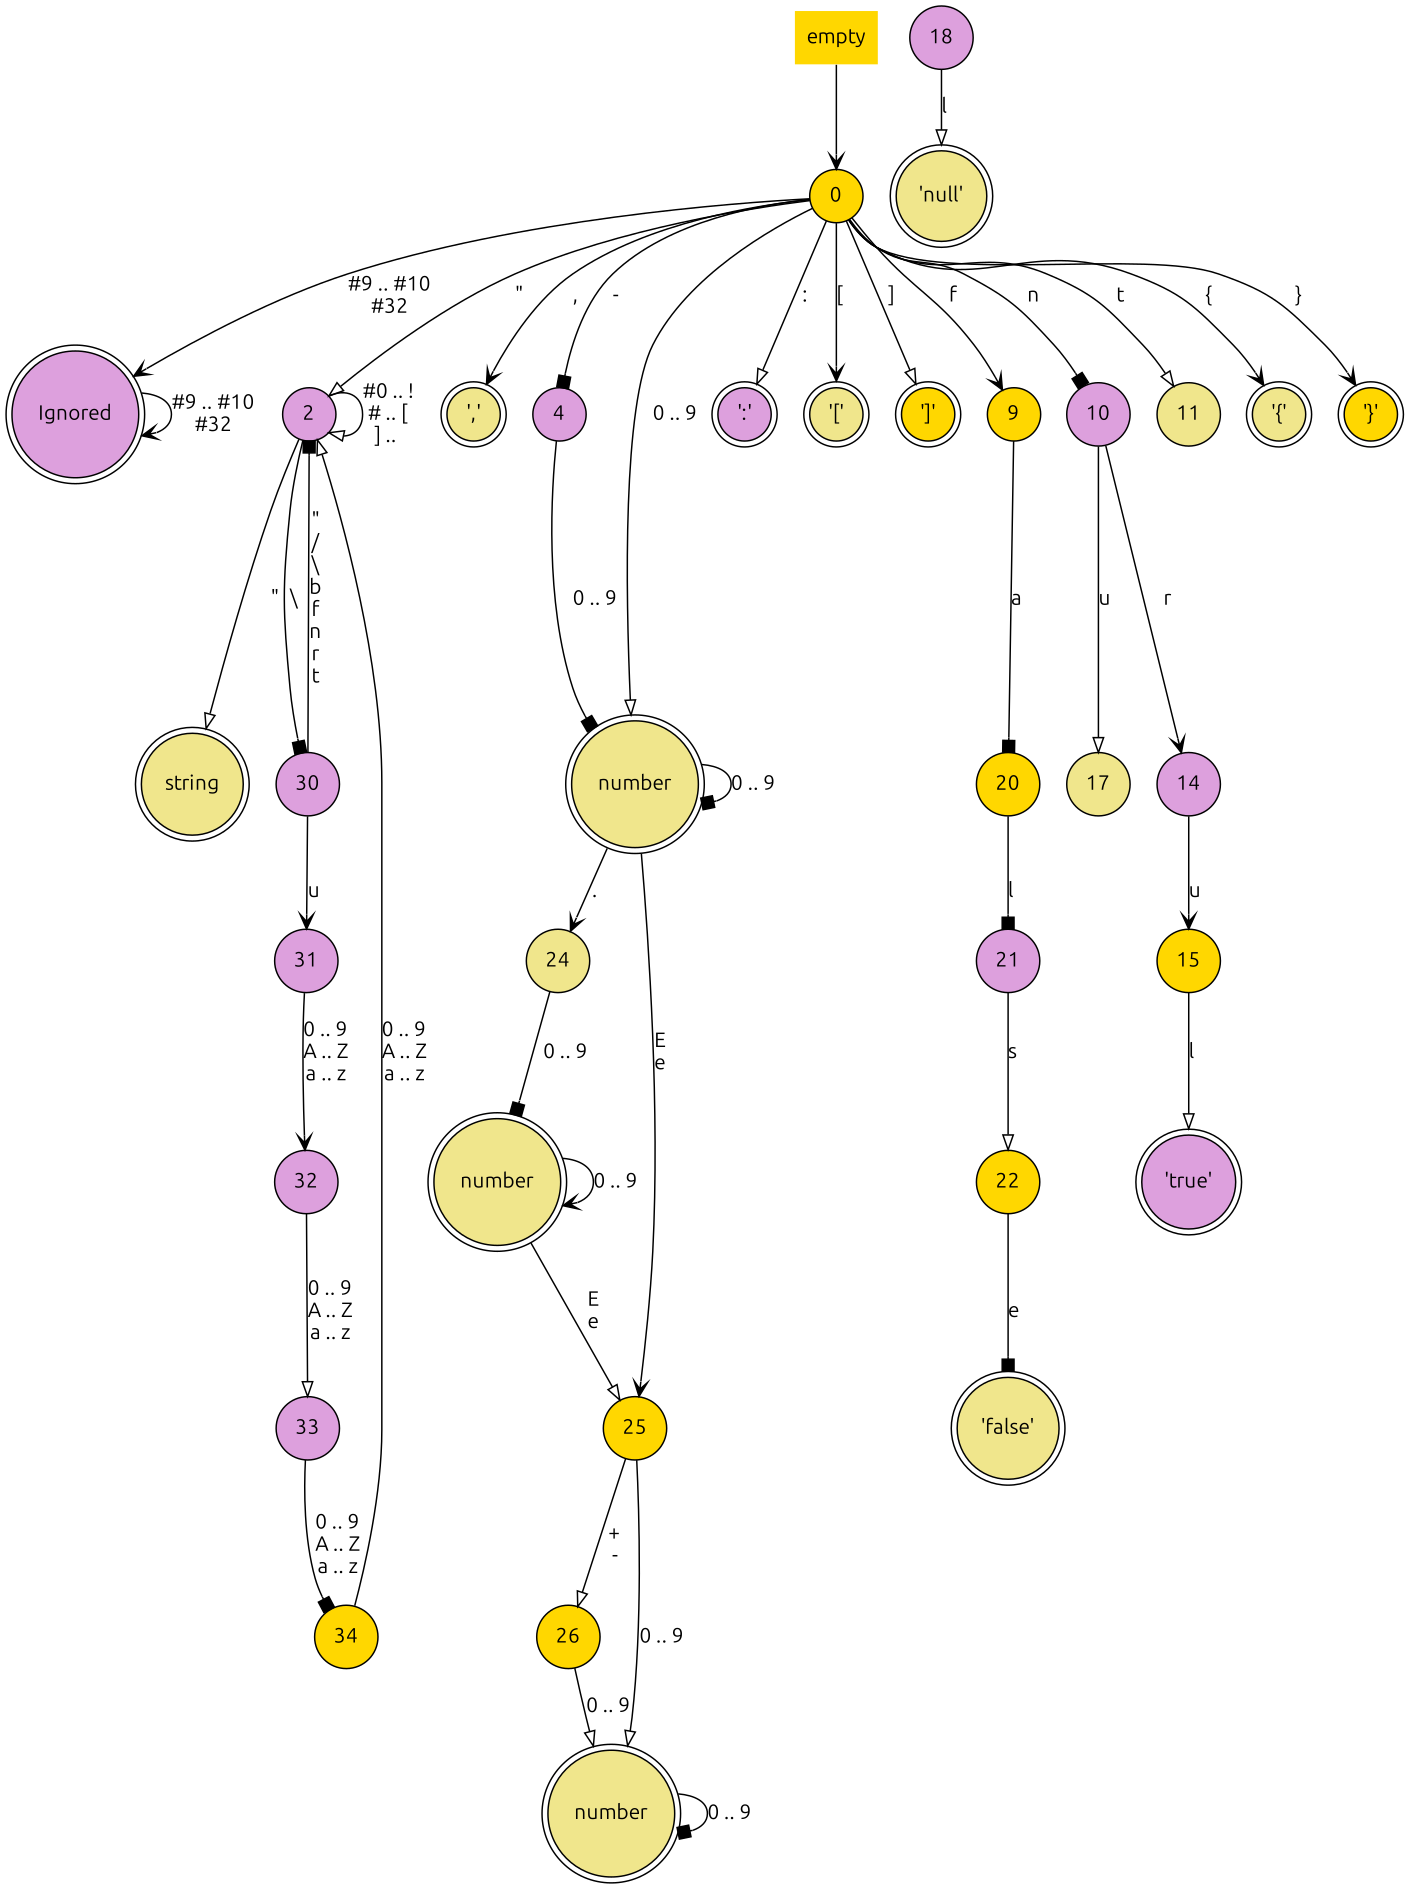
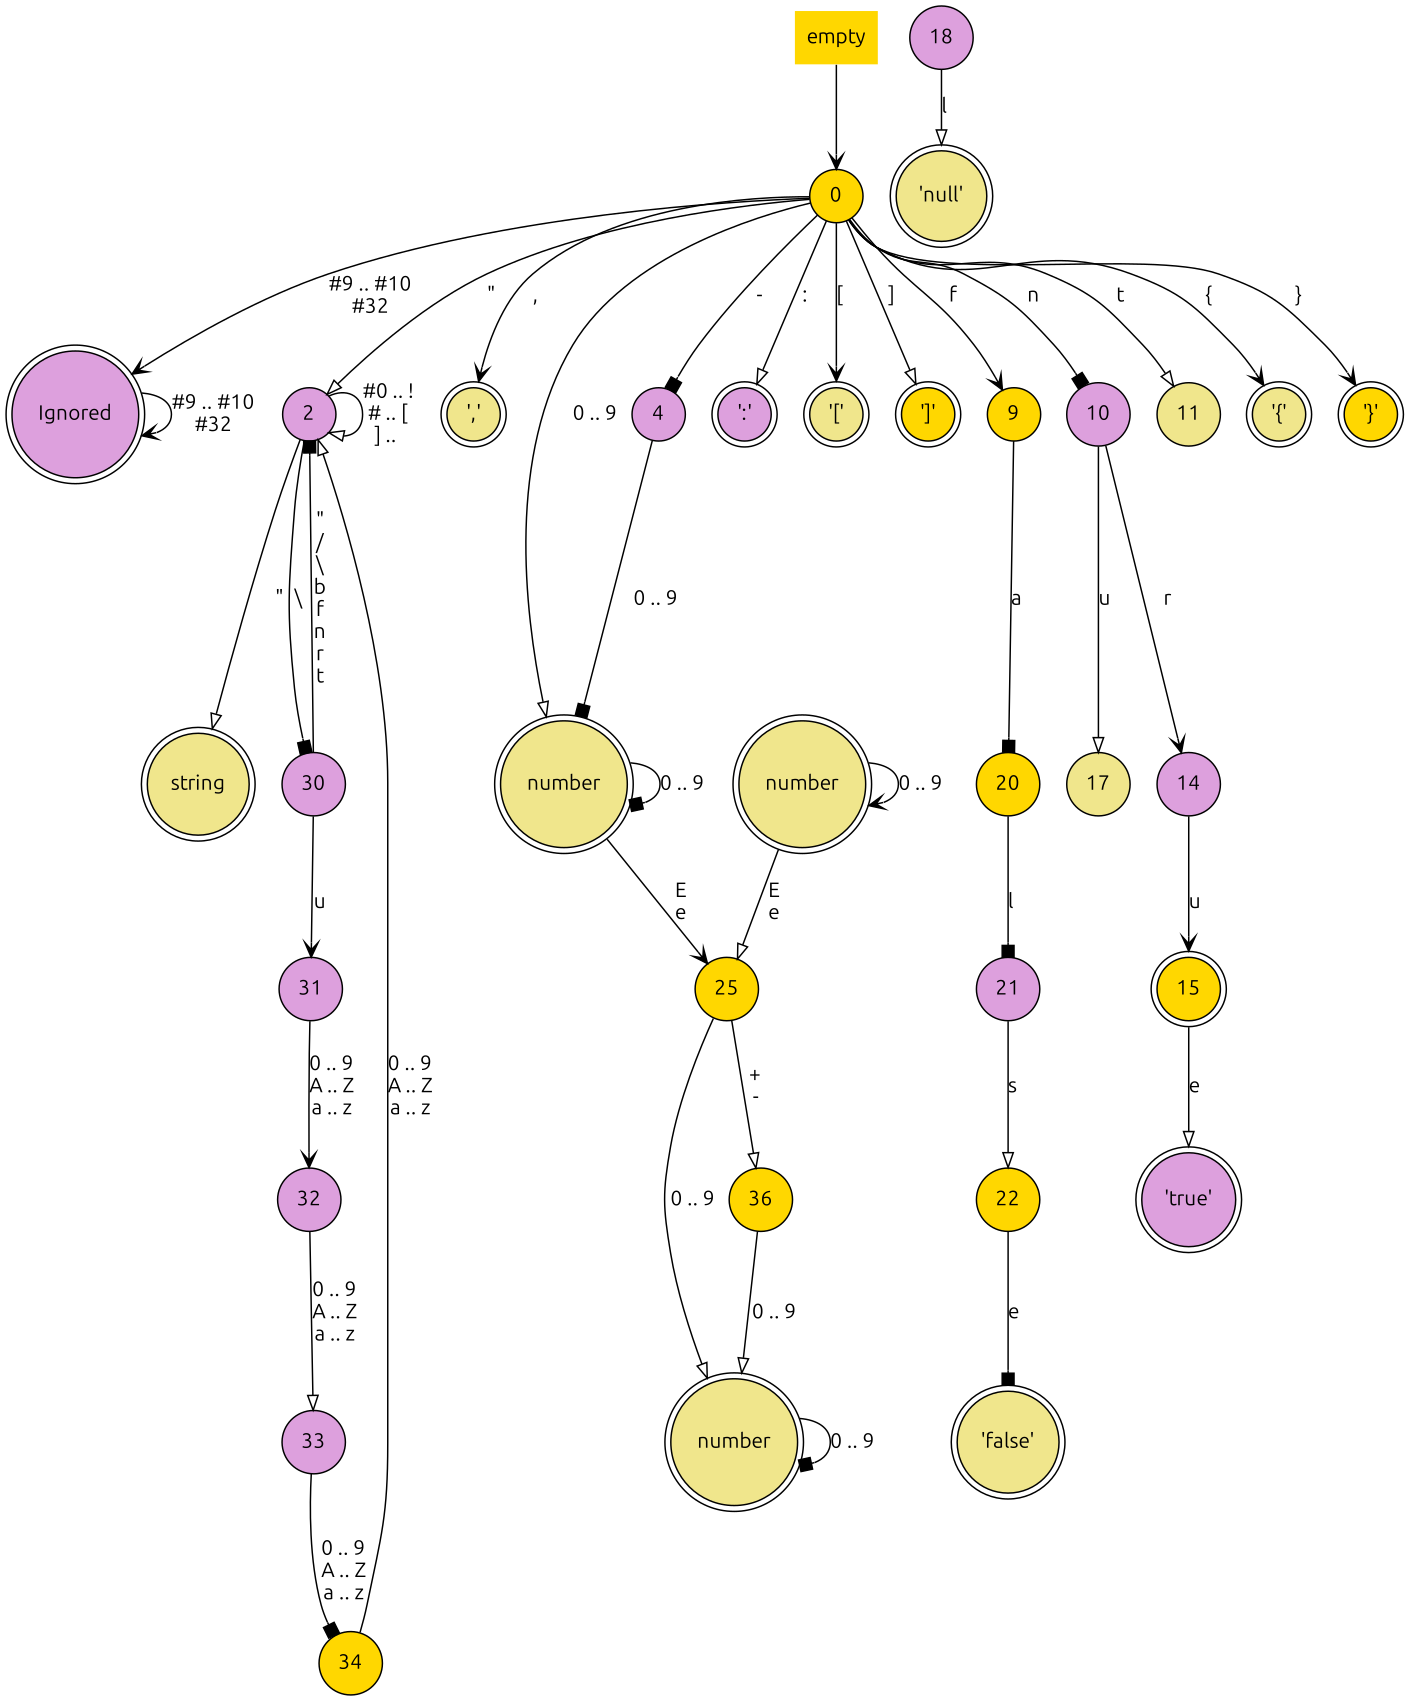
node "24": removed
node "15": shape circle -> doublecircle
edge "15" -> "'true'": label "l" -> "e"
node "26": label "26" -> "36"
